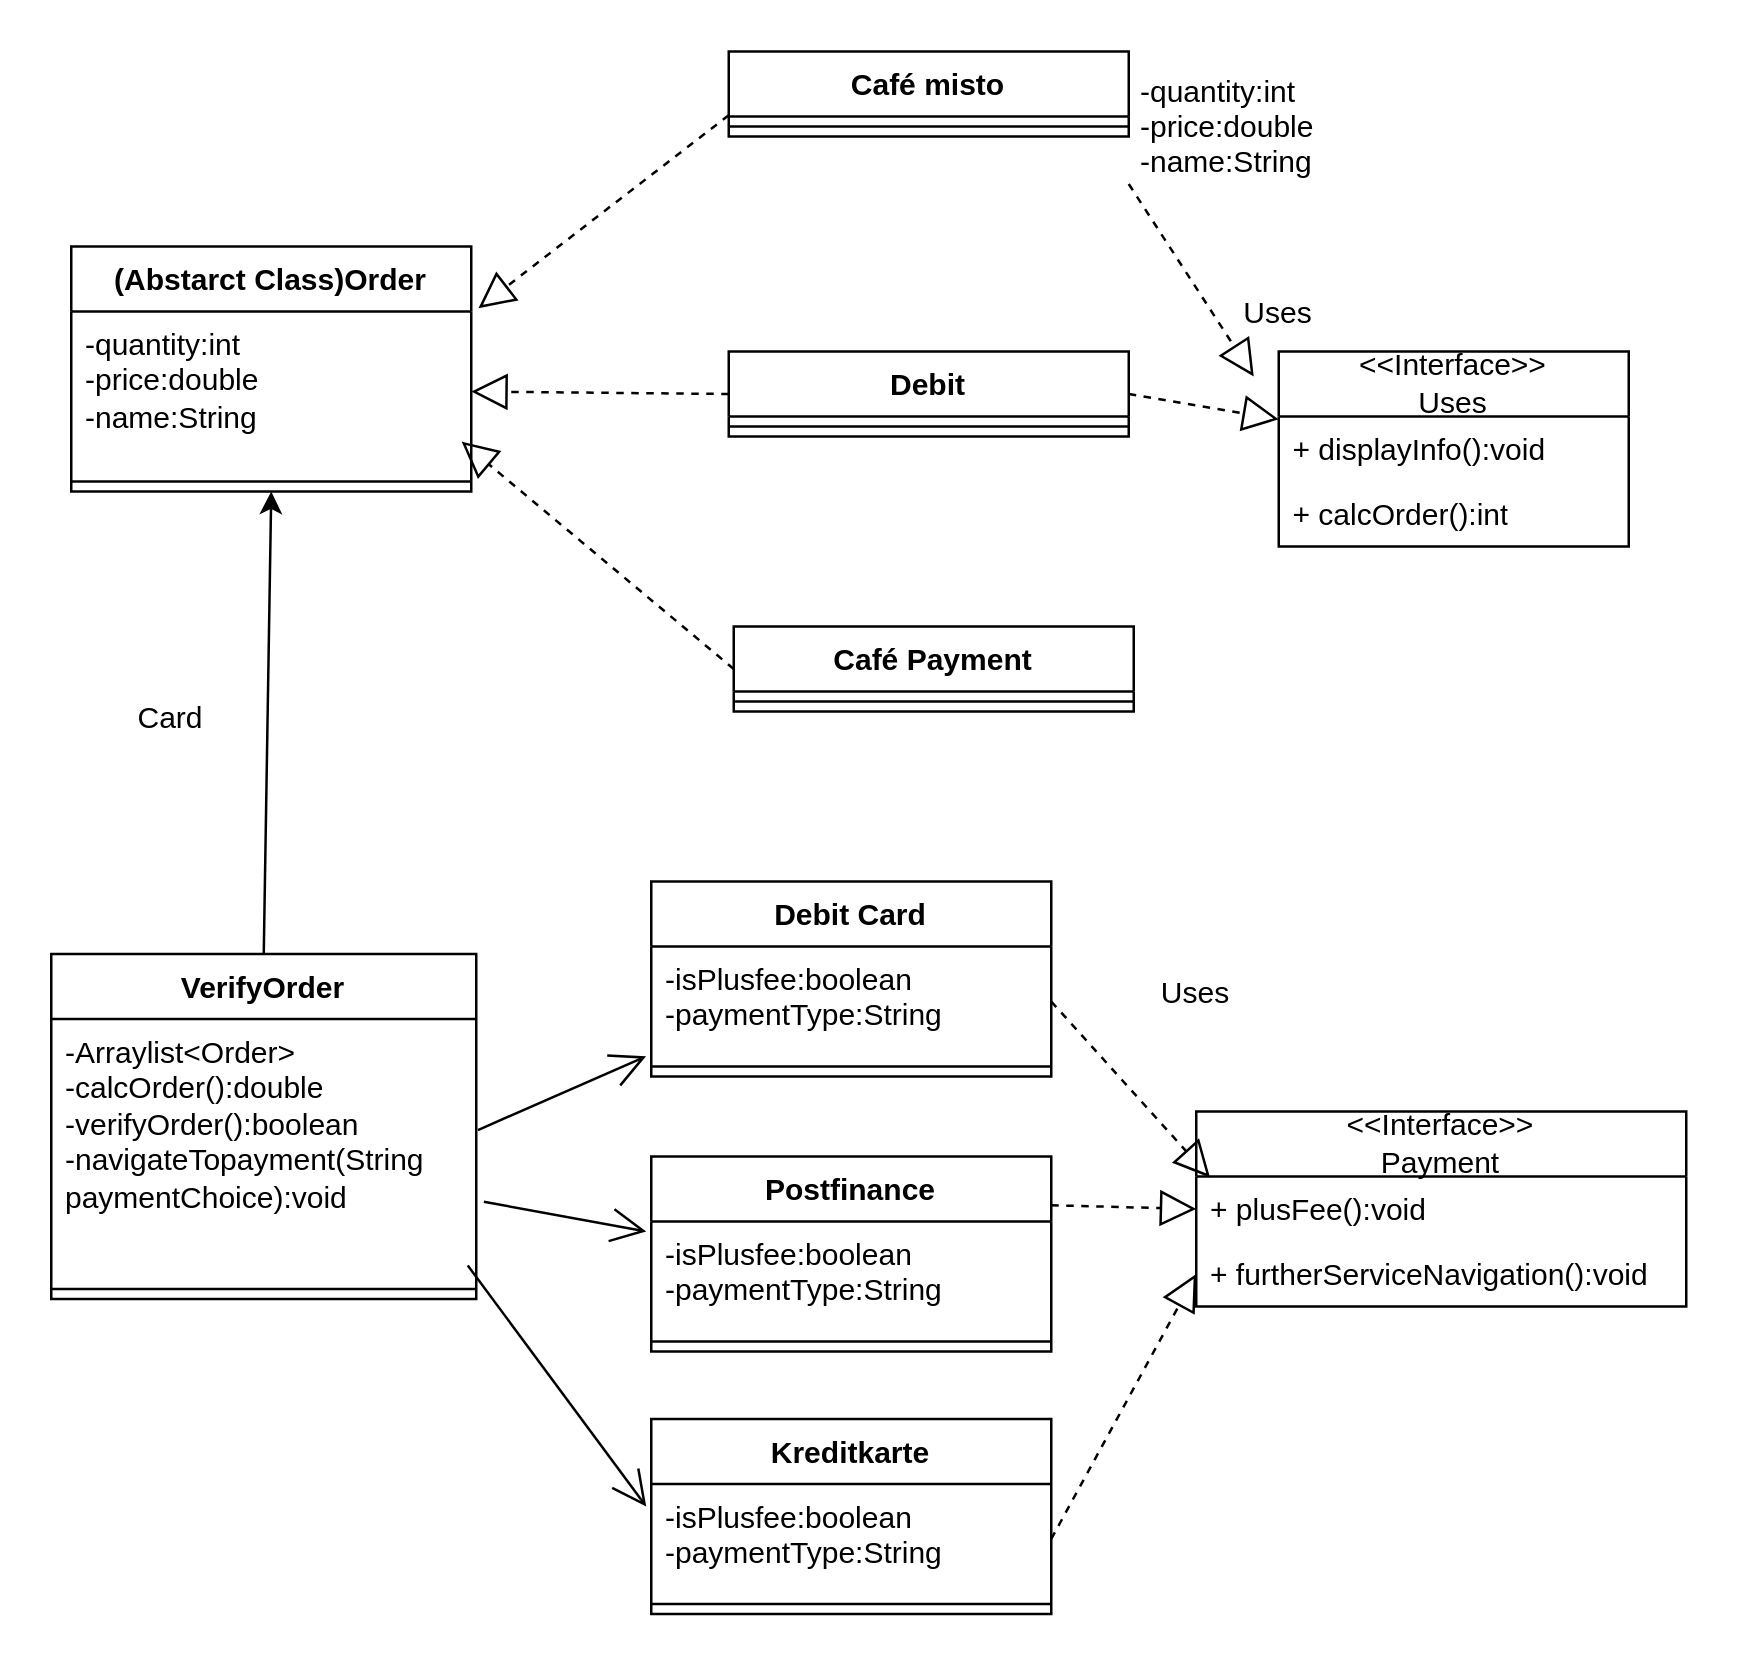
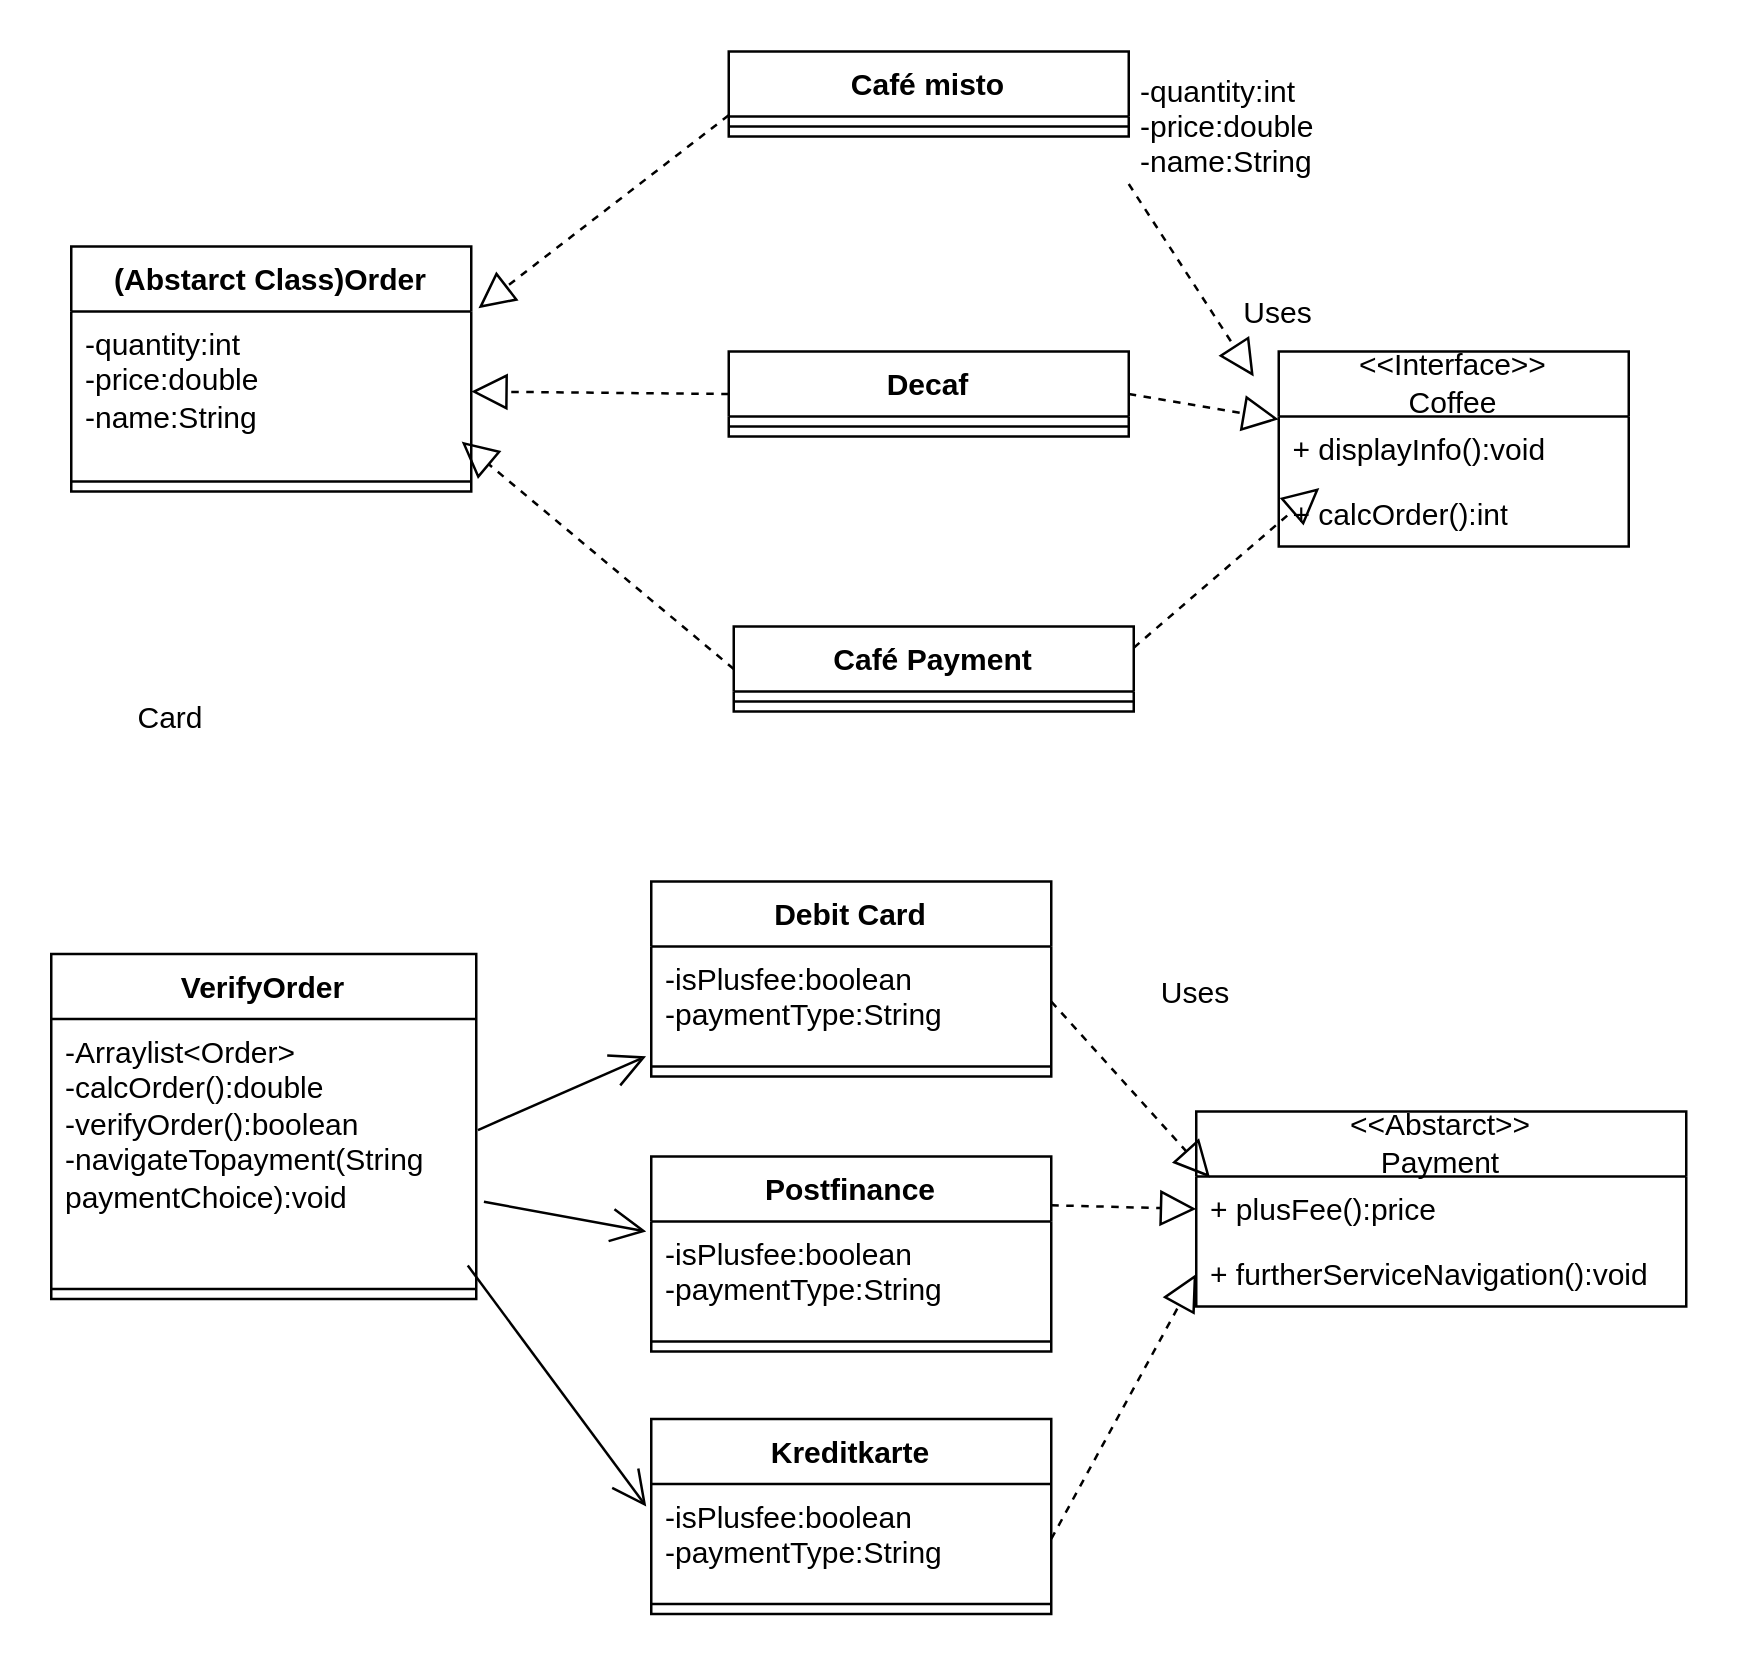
node "<<Interface>> Uses": label "<<Interface>> Uses" -> "<<Interface>> Coffee"
node "Debit": label "Debit" -> "Decaf"
edge "Café Payment" -> "+ displayInfo():void": added
edge "VerifyOrder" -> "(Abstarct Class)Order": removed
node "<<Interface>> Payment": label "<<Interface>> Payment" -> "<<Abstarct>> Payment"
node "+ plusFee():void": label "+ plusFee():void" -> "+ plusFee():price"
